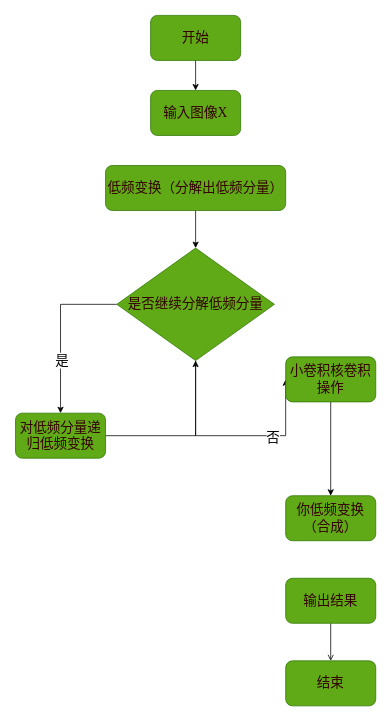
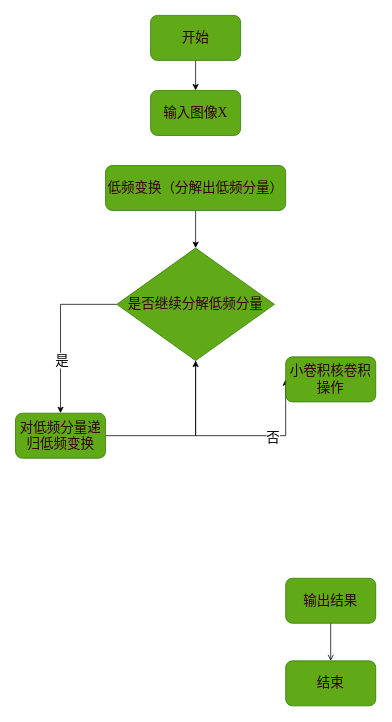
edge "小卷积核卷积操作" -> "你低频变换（合成）": removed
node "你低频变换（合成）": removed
